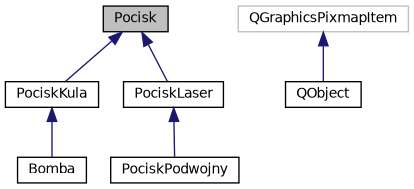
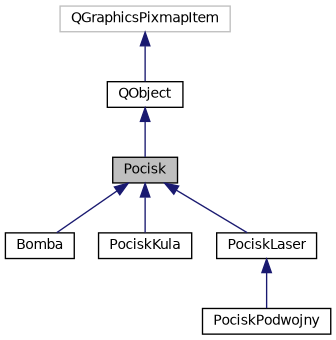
edge "Bomba" -> "PociskKula": now "Bomba" -> "Pocisk"
edge "Pocisk" -> "QObject": added
